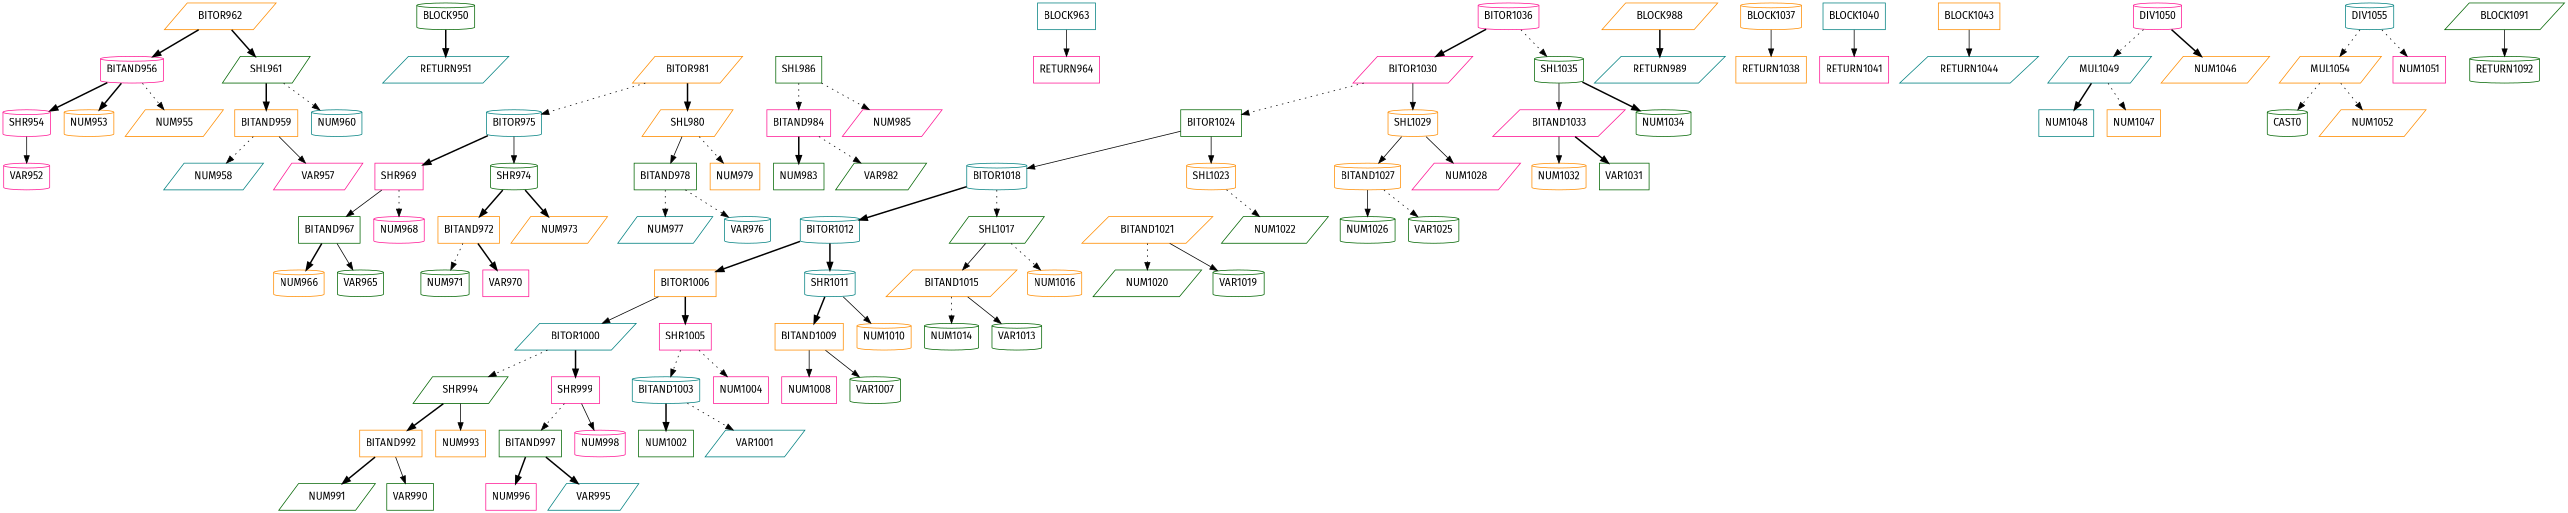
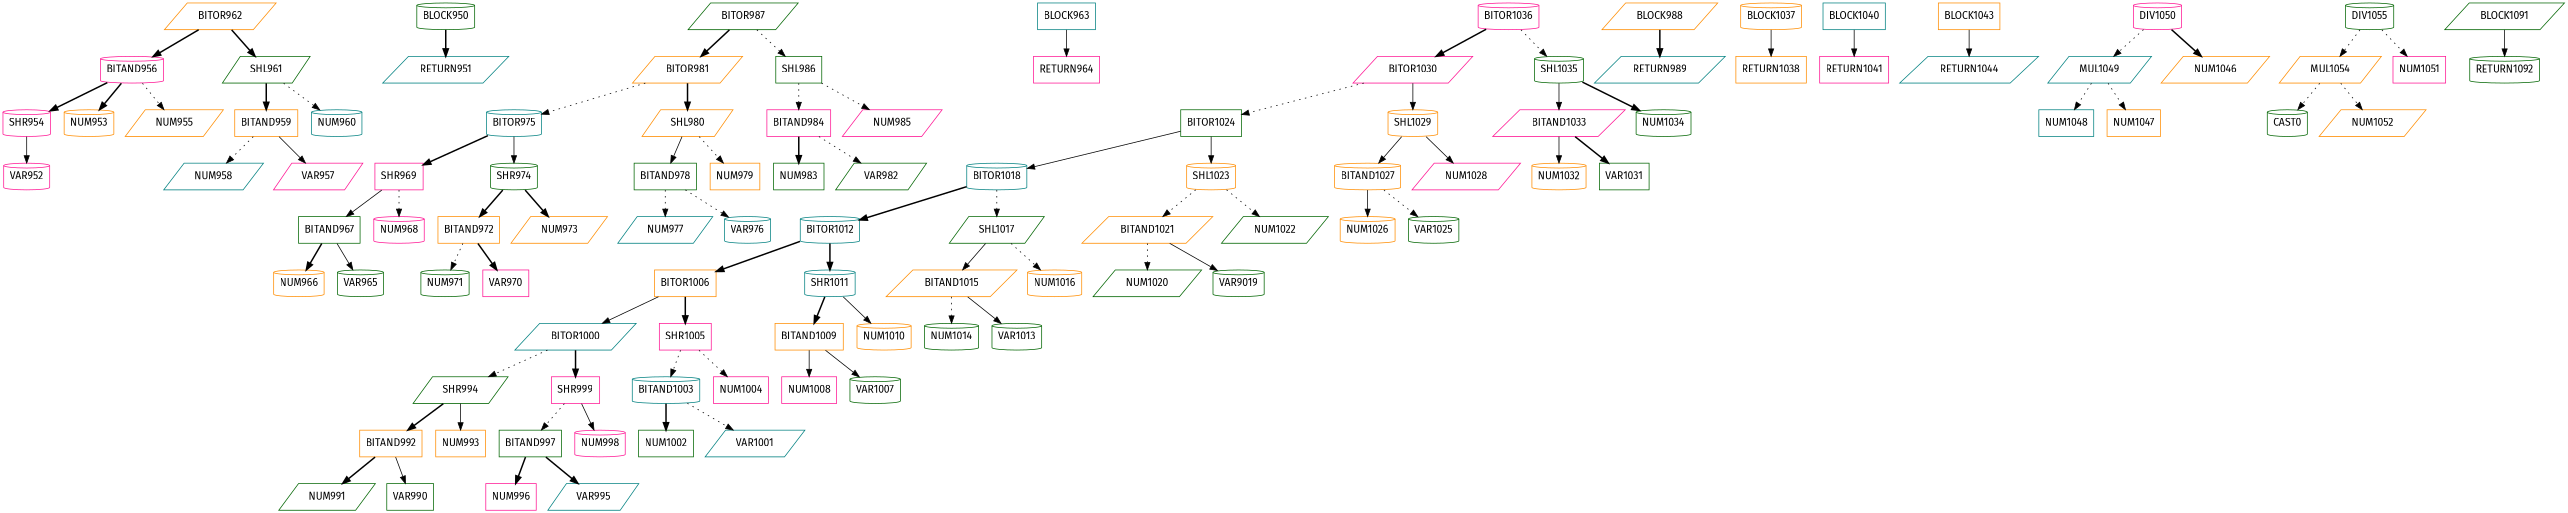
node "BITOR987": added
node "DIV1055": color teal -> darkgreen
edge "MUL1049" -> "NUM1048": style bold -> dotted
edge "SHL1023" -> "BITAND1021": added
node "NUM1026": color darkgreen -> darkorange
node "VAR1019": label "VAR1019" -> "VAR9019"
